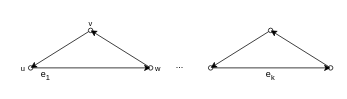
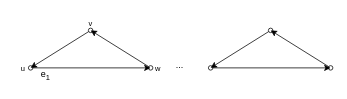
node "ek": removed
